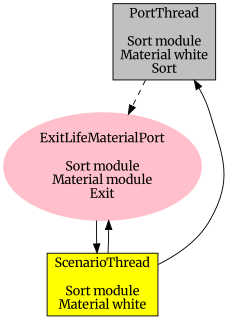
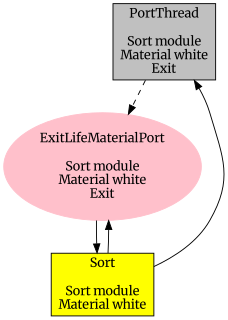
node "PortThread Sort module Material white Sort": label "PortThread Sort module Material white Sort" -> "PortThread Sort module Material white Exit"
node "ExitLifeMaterialPort Sort module Material module Exit": label "ExitLifeMaterialPort Sort module Material module Exit" -> "ExitLifeMaterialPort Sort module Material white Exit"
node "ScenarioThread Sort module Material white": label "ScenarioThread Sort module Material white" -> "Sort Sort module Material white"
